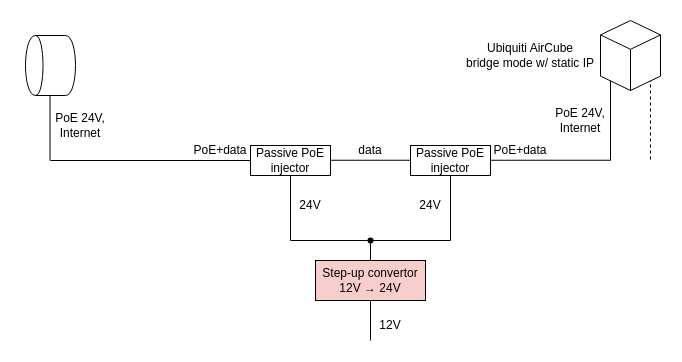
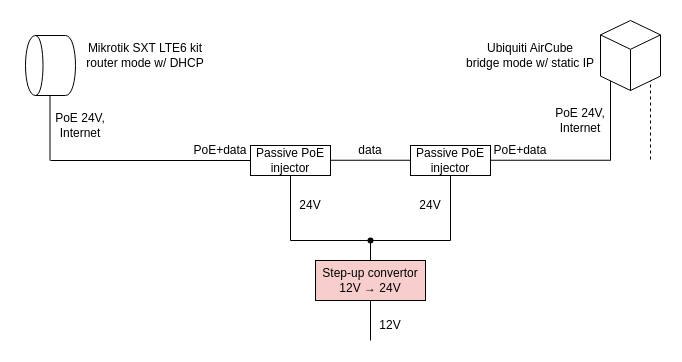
node "Mikrotik SXT LTE6 kit router mode w/ DHCP": added
